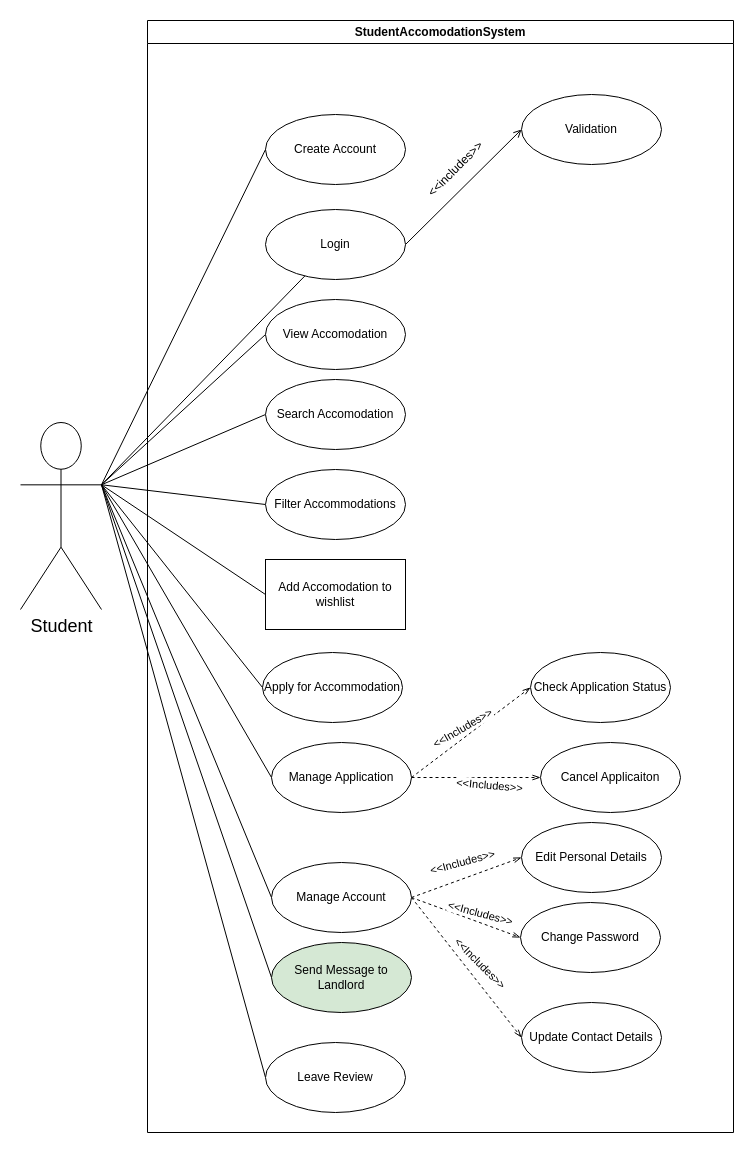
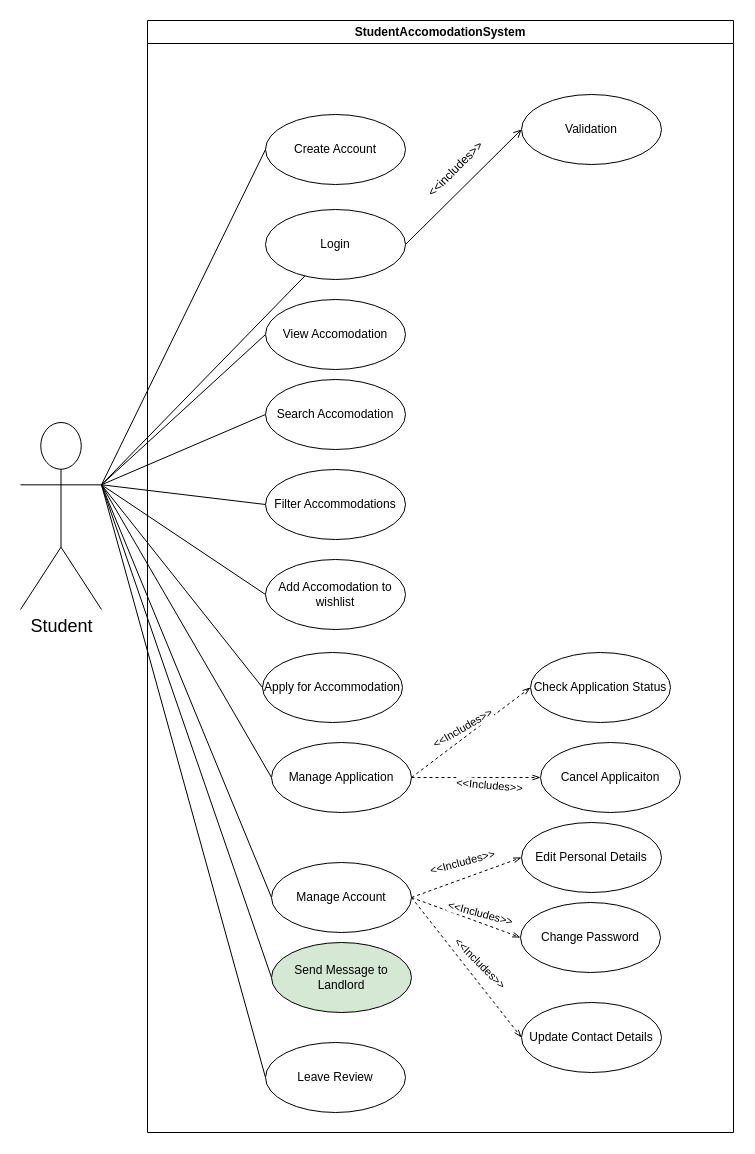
node "Add Accomodation to wishlist": shape rectangle -> ellipse
